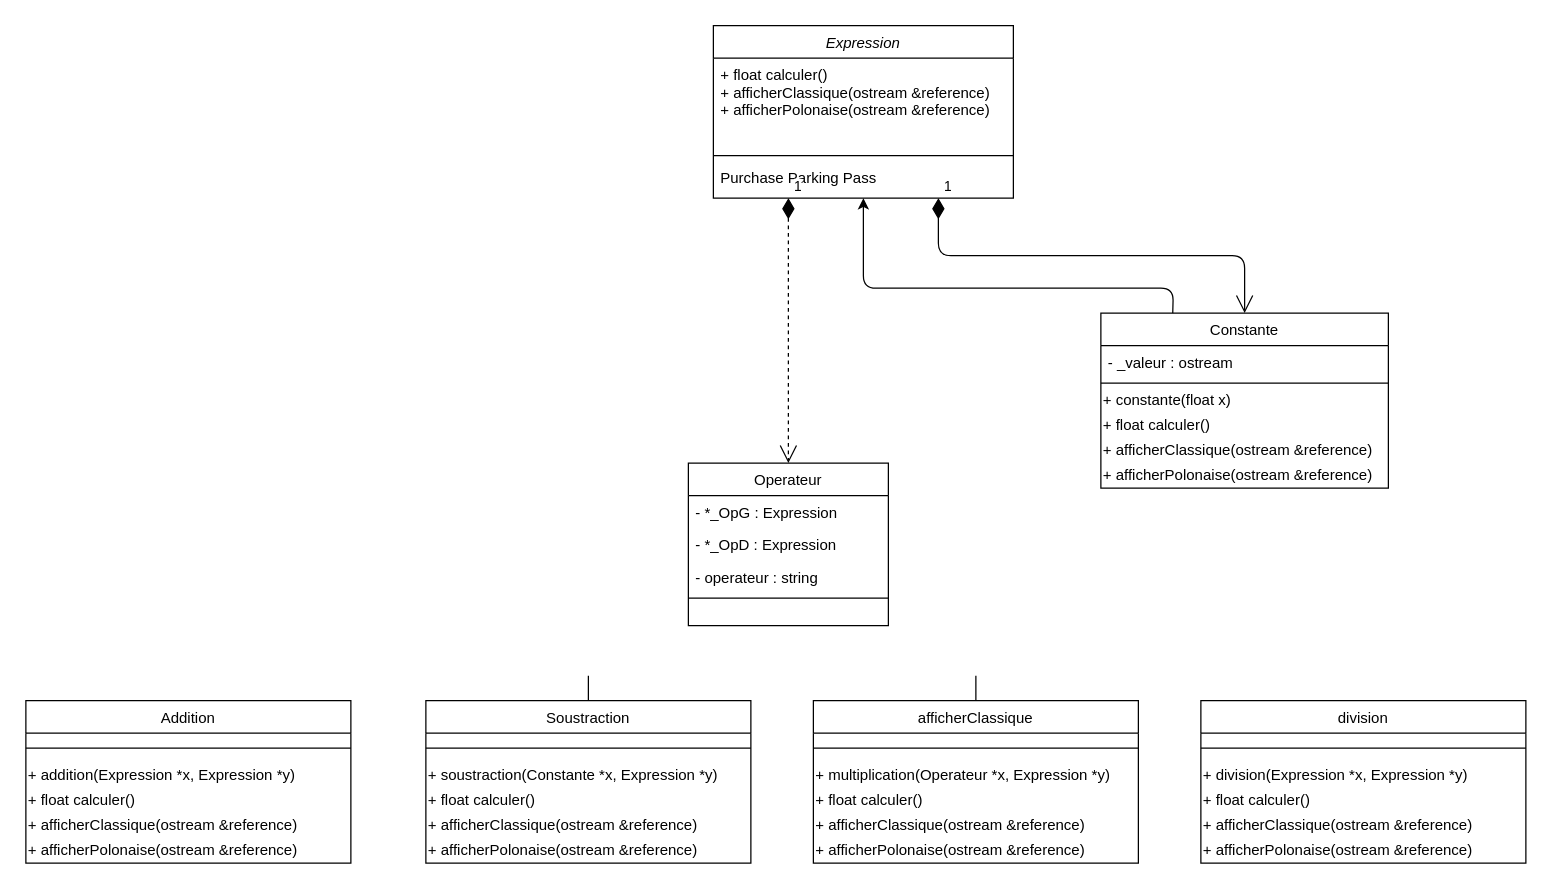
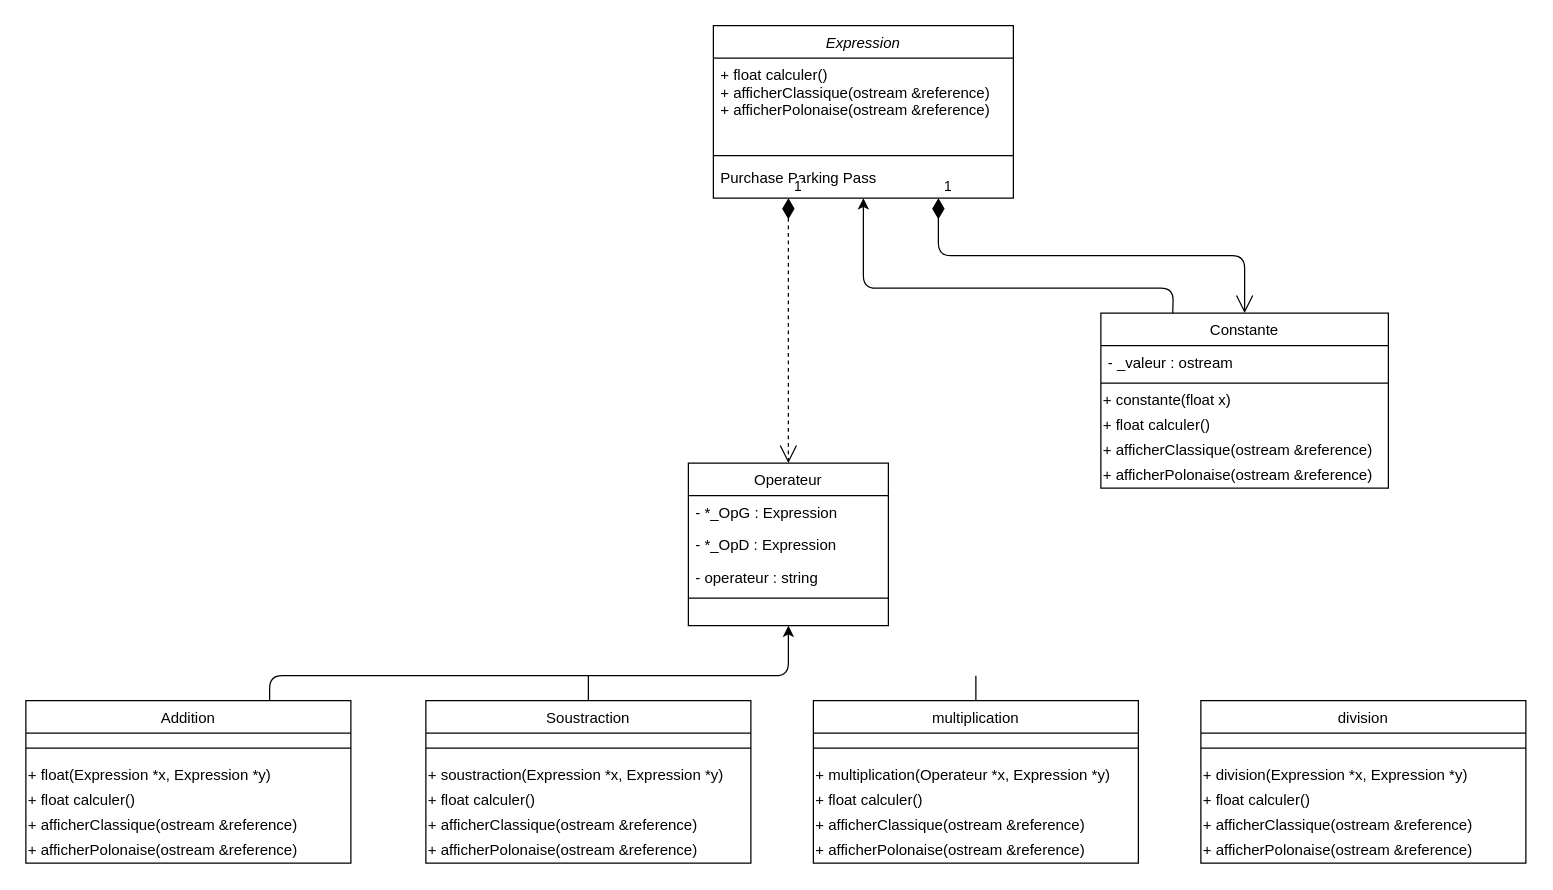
edge "Addition" -> "Operateur": added
node "afficherClassique": label "afficherClassique" -> "multiplication"
node "+ addition(Expression *x, Expression *y)": label "+ addition(Expression *x, Expression *y)" -> "+ float(Expression *x, Expression *y)"
node "+ soustraction(Constante *x, Expression *y)": label "+ soustraction(Constante *x, Expression *y)" -> "+ soustraction(Expression *x, Expression *y)"
